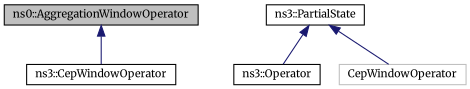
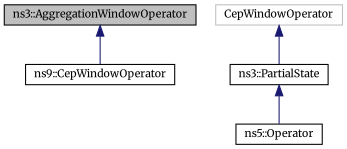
node "ns0::AggregationWindowOperator": label "ns0::AggregationWindowOperator" -> "ns3::AggregationWindowOperator"
edge "CepWindowOperator" -> "ns3::PartialState": reversed
node "ns3::CepWindowOperator": label "ns3::CepWindowOperator" -> "ns9::CepWindowOperator"
node "ns3::Operator": label "ns3::Operator" -> "ns5::Operator"
